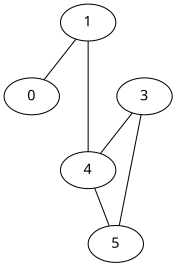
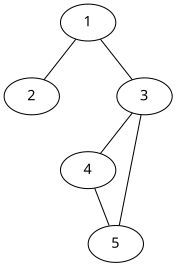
node "0": label "0" -> "2"
edge "1" -- "4": now "1" -- "3"
